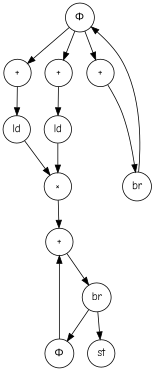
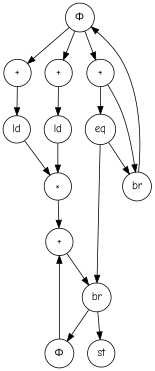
node "eq": added
